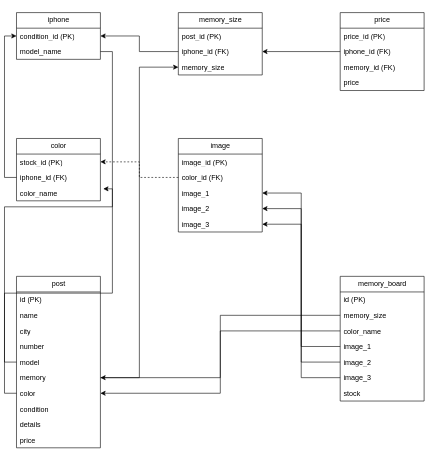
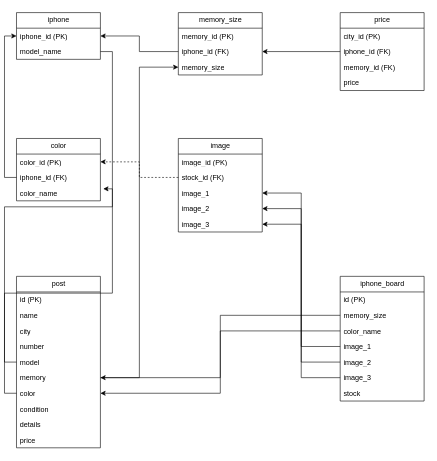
node "condition_id (PK)": label "condition_id (PK)" -> "iphone_id (PK)"
node "post_id (PK)": label "post_id (PK)" -> "memory_id (PK)"
node "price_id (PK)": label "price_id (PK)" -> "city_id (PK)"
node "stock_id (PK)": label "stock_id (PK)" -> "color_id (PK)"
node "color_id (FK)": label "color_id (FK)" -> "stock_id (FK)"
node "memory_board": label "memory_board" -> "iphone_board"
